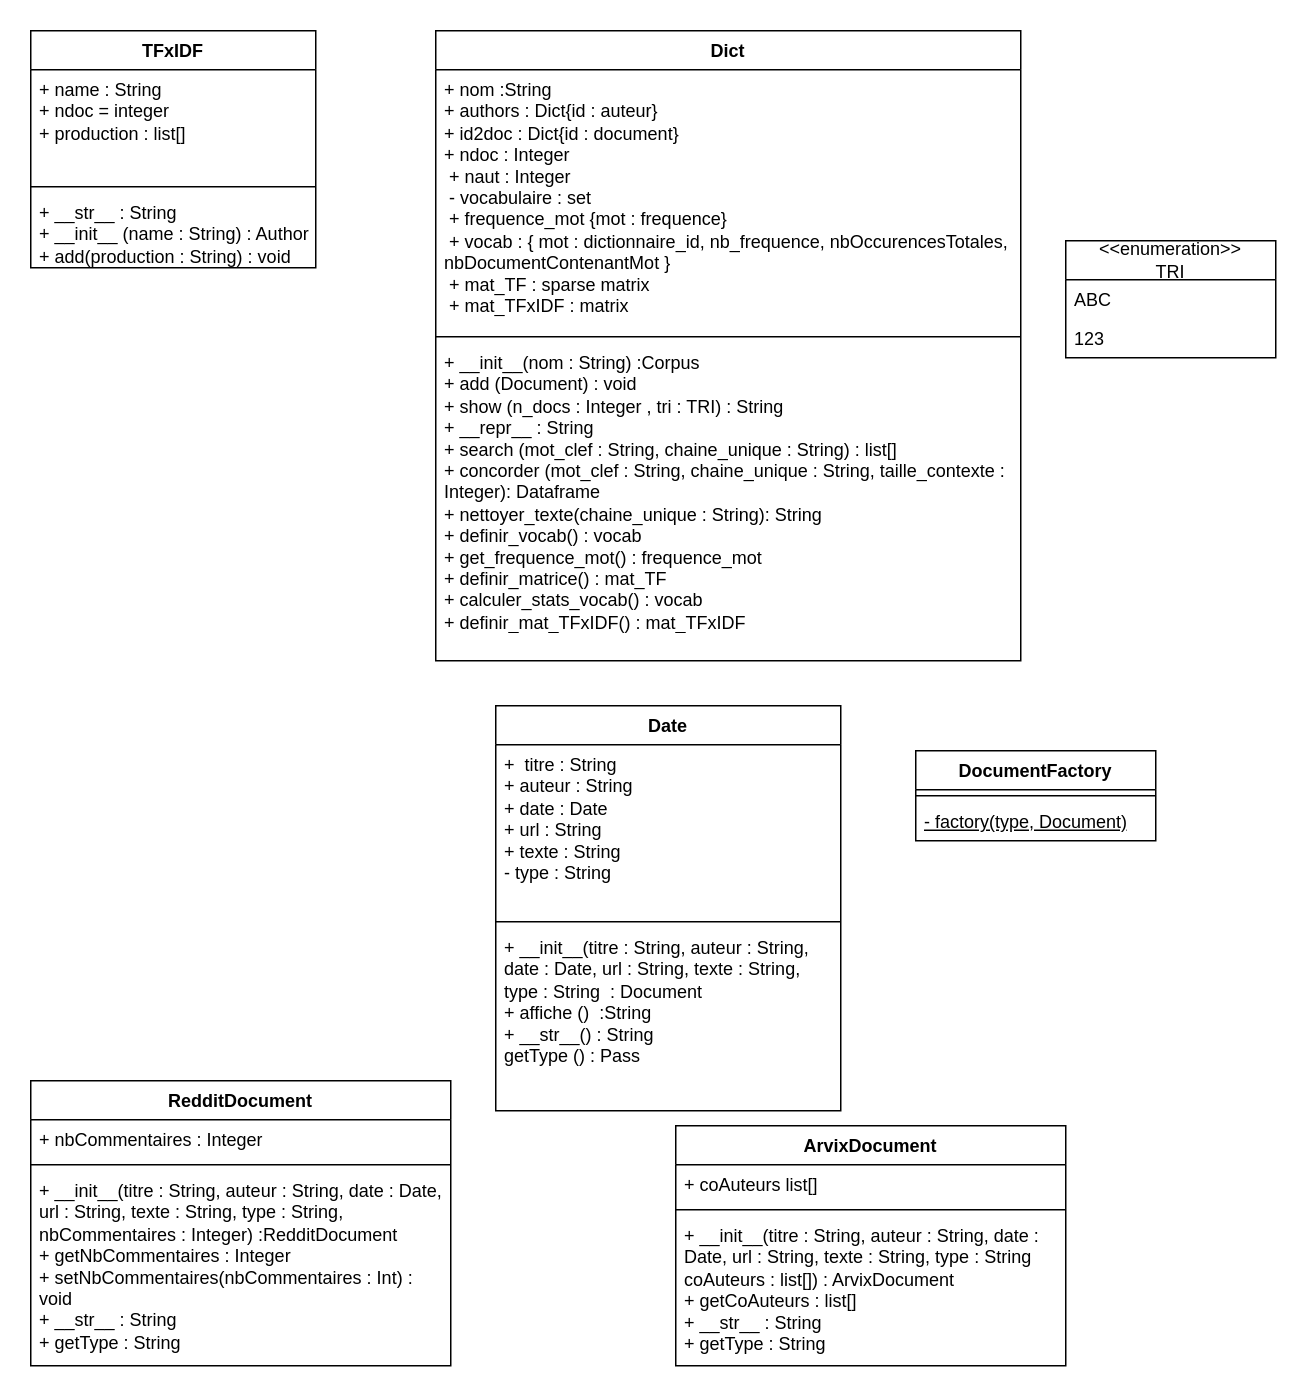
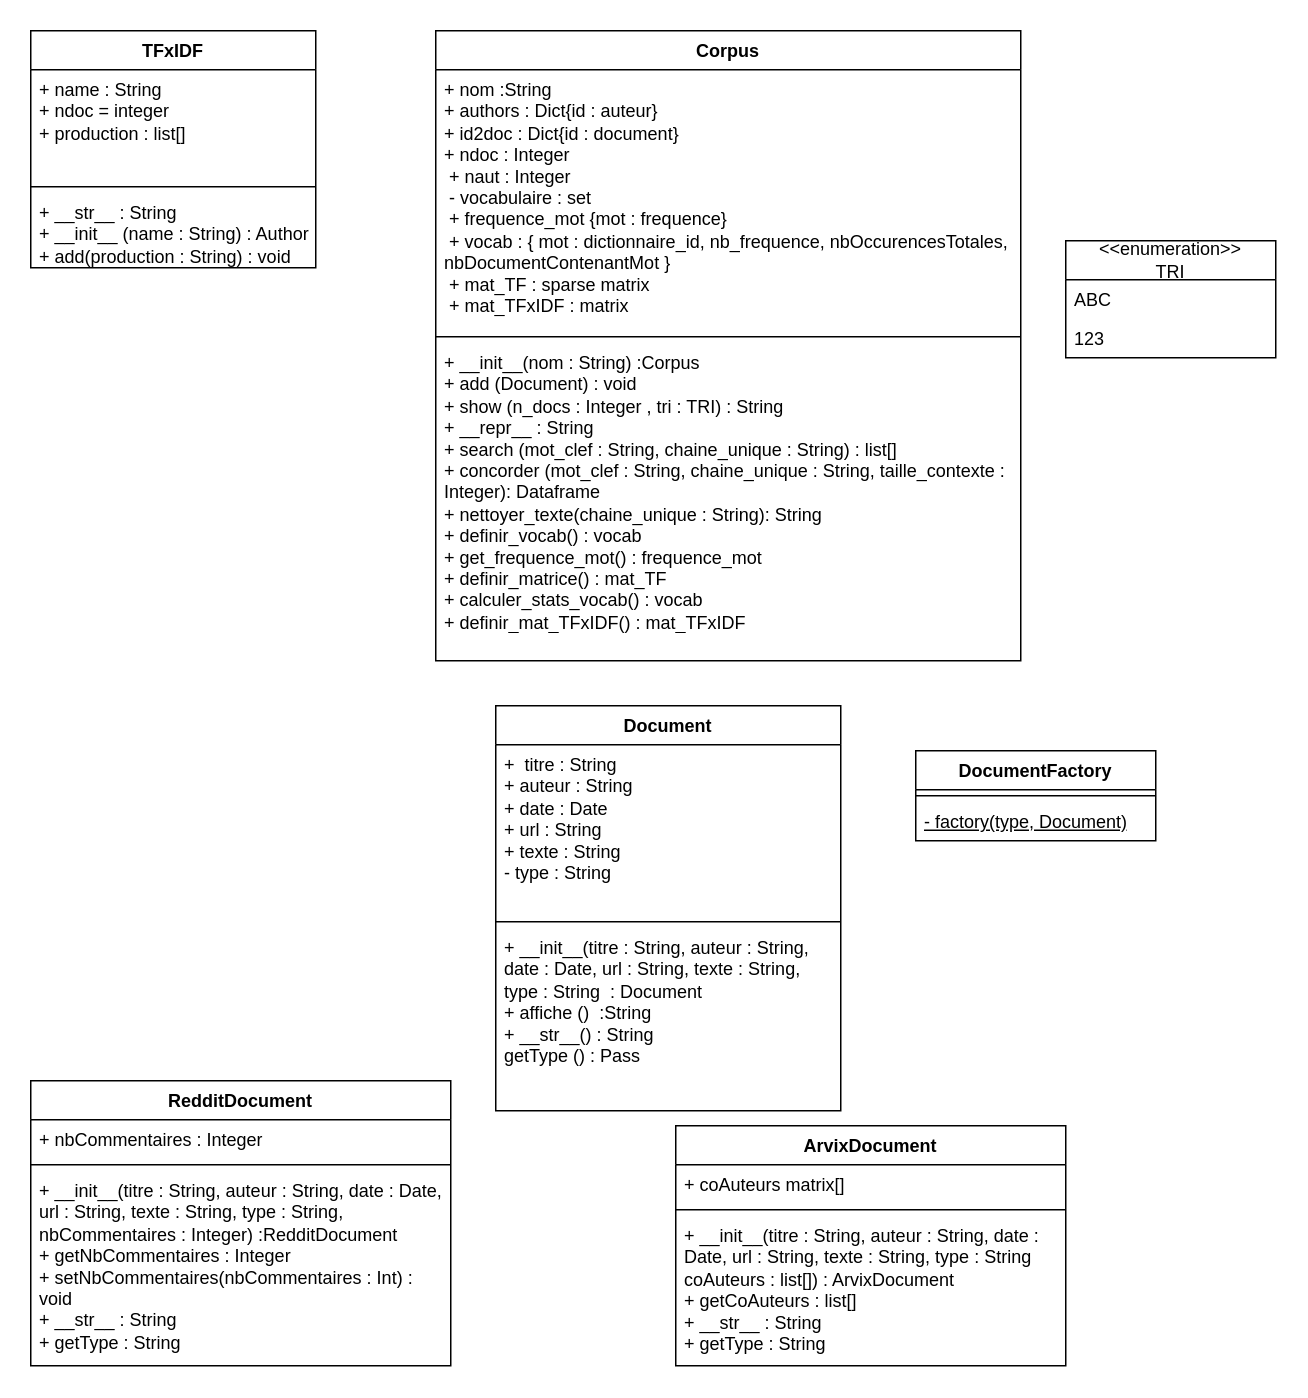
node "Dict": label "Dict" -> "Corpus"
node "Date": label "Date" -> "Document"
node "+ coAuteurs list[]": label "+ coAuteurs list[]" -> "+ coAuteurs matrix[]"
